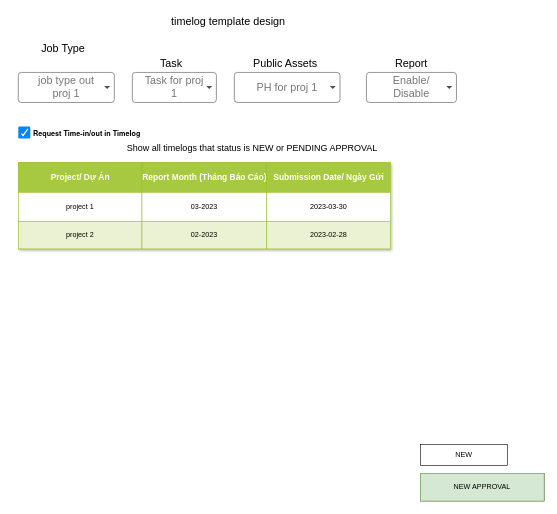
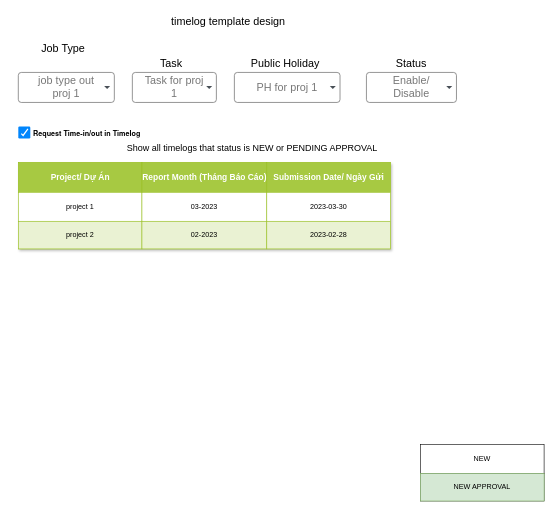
node "Public Assets": label "Public Assets" -> "Public Holiday"
node "Report": label "Report" -> "Status"
node "NEW": size 87x21 -> 124x29
